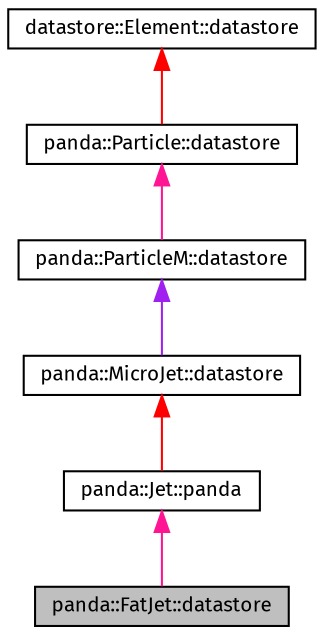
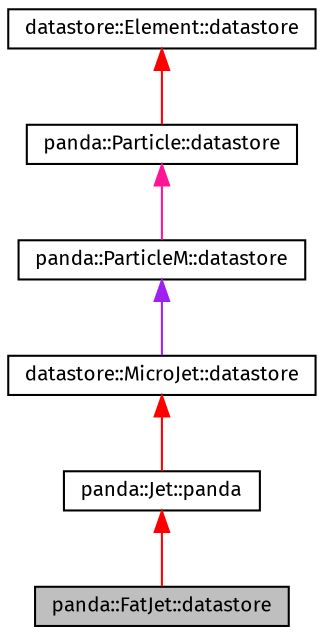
node "panda::MicroJet::datastore": label "panda::MicroJet::datastore" -> "datastore::MicroJet::datastore"
edge "panda::FatJet::datastore" -> "panda::Jet::panda": color deeppink -> red
